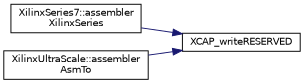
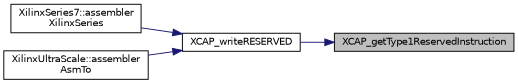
node "XCAP_getType1ReservedInstruction": added
